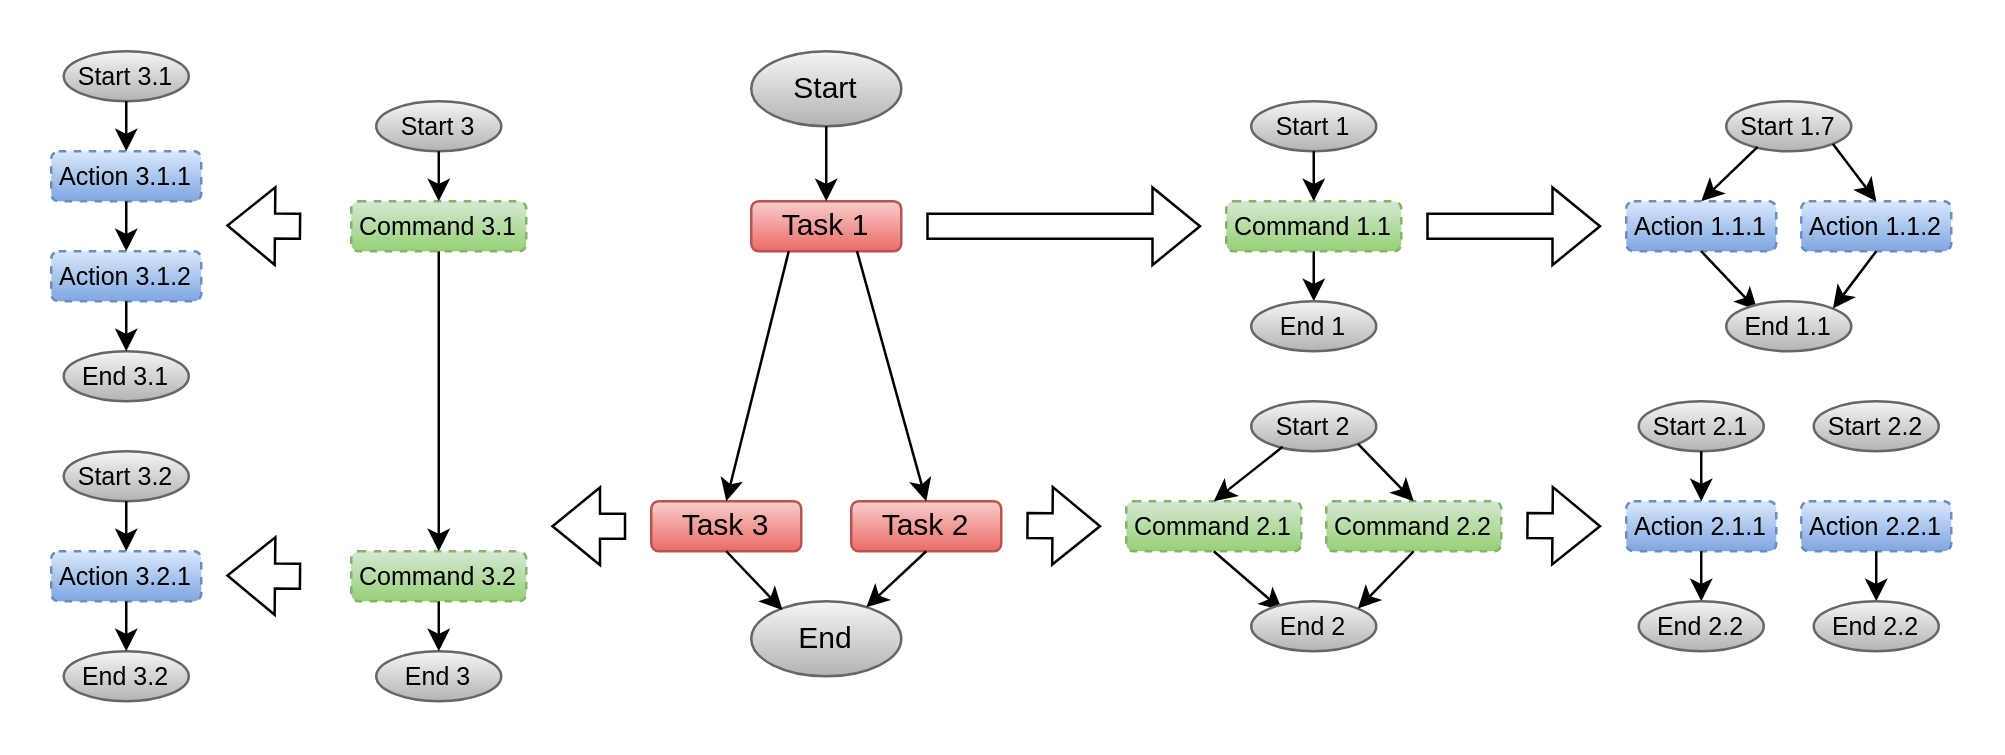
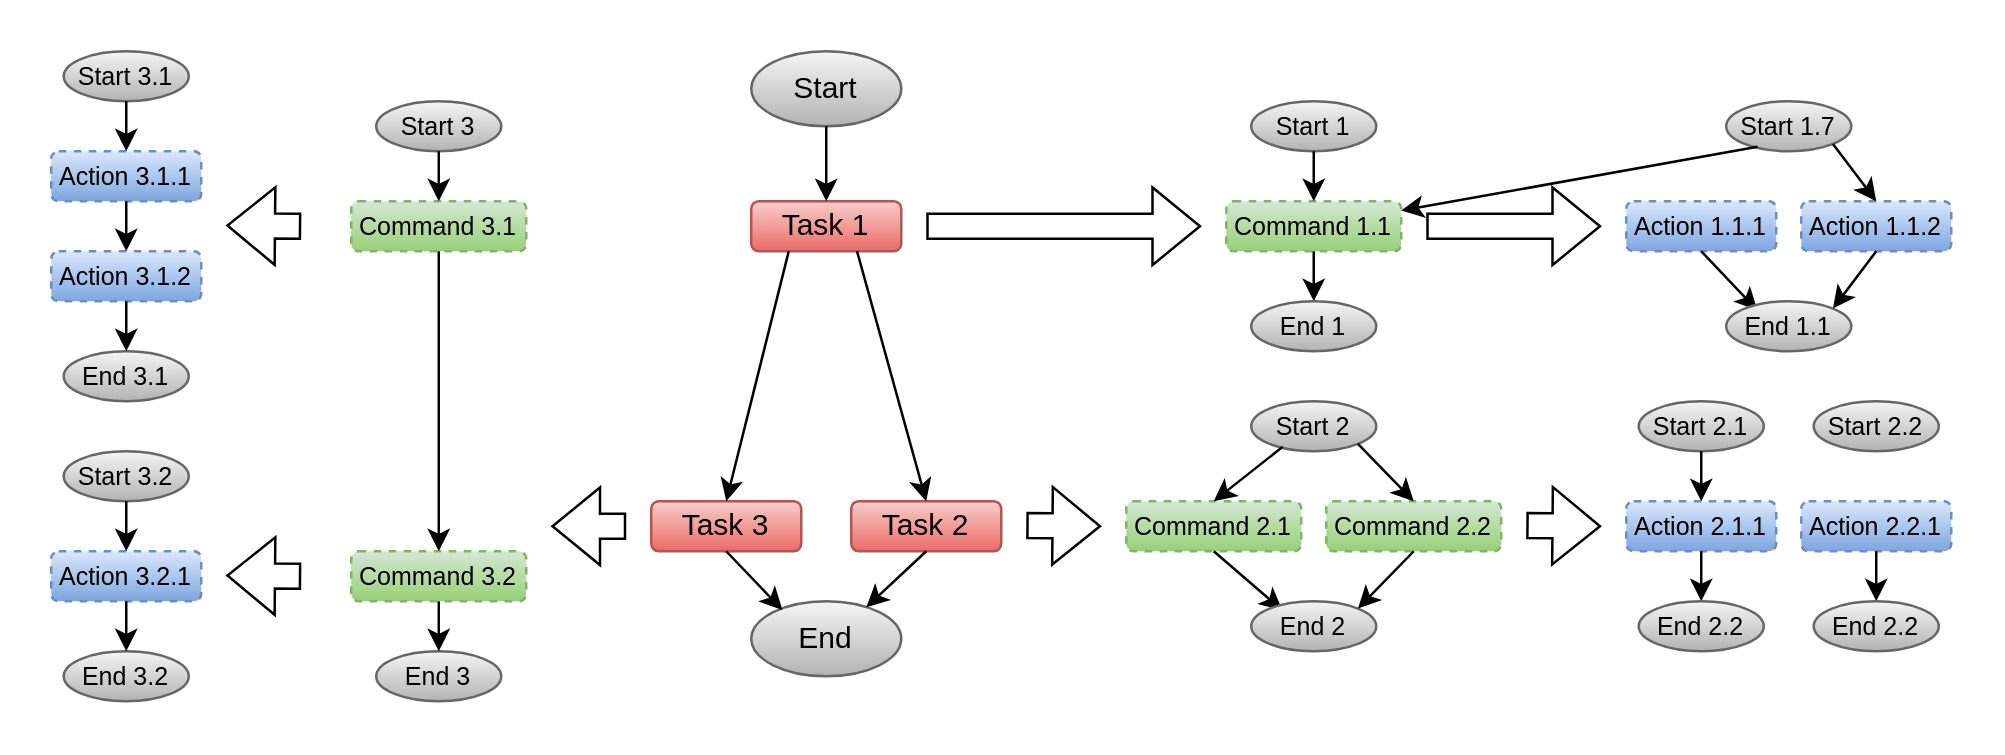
edge "Start 1.7" -> "Action 1.1.1": now "Start 1.7" -> "Command 1.1"
